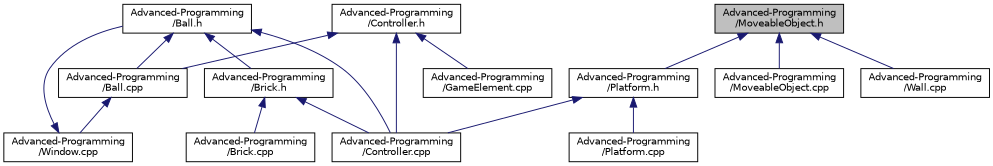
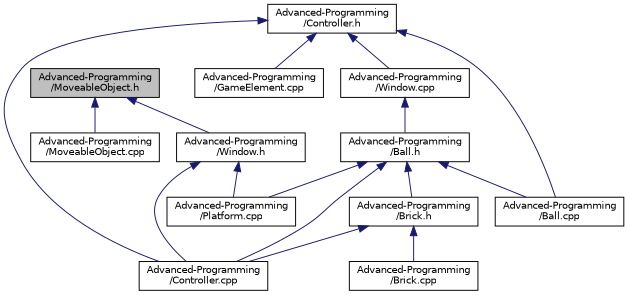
node "Advanced-Programming /Platform.h": label "Advanced-Programming /Platform.h" -> "Advanced-Programming /Window.h"
node "Advanced-Programming /Wall.cpp": removed
edge "Advanced-Programming /Window.cpp" -> "Advanced-Programming /Ball.cpp": now "Advanced-Programming /Window.cpp" -> "Advanced-Programming /Controller.h"
edge "Advanced-Programming /Platform.cpp" -> "Advanced-Programming /Ball.h": added
